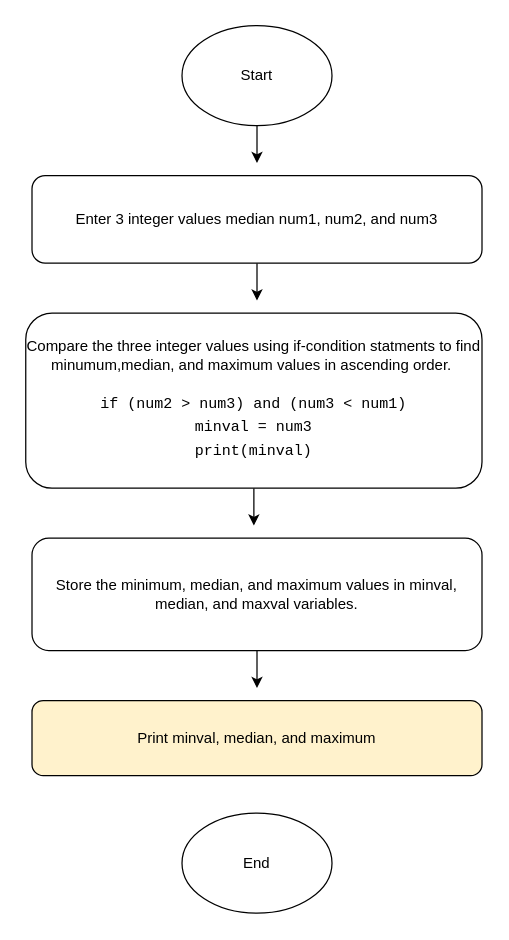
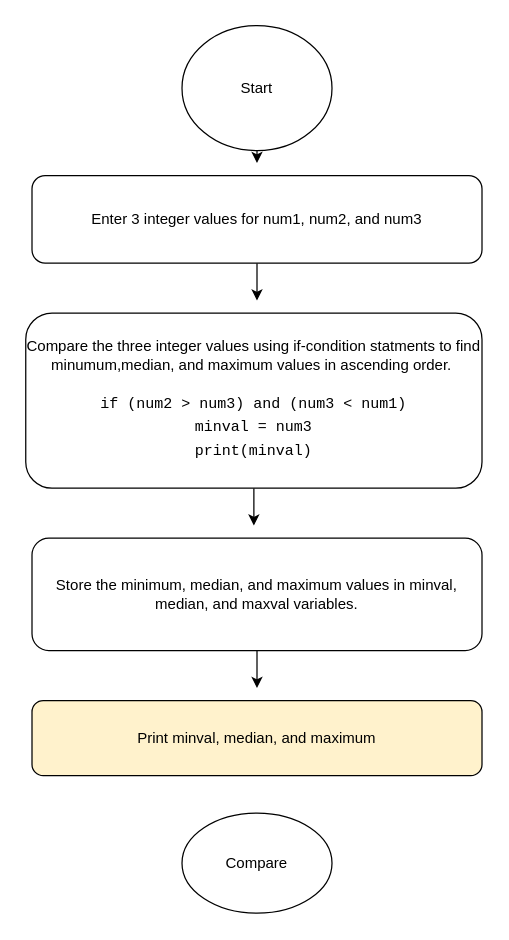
node "Start": size 150x100 -> 150x125
node "Enter 3 integer values median num1, num2, and num3": label "Enter 3 integer values median num1, num2, and num3" -> "Enter 3 integer values for num1, num2, and num3"
node "End": label "End" -> "Compare"
